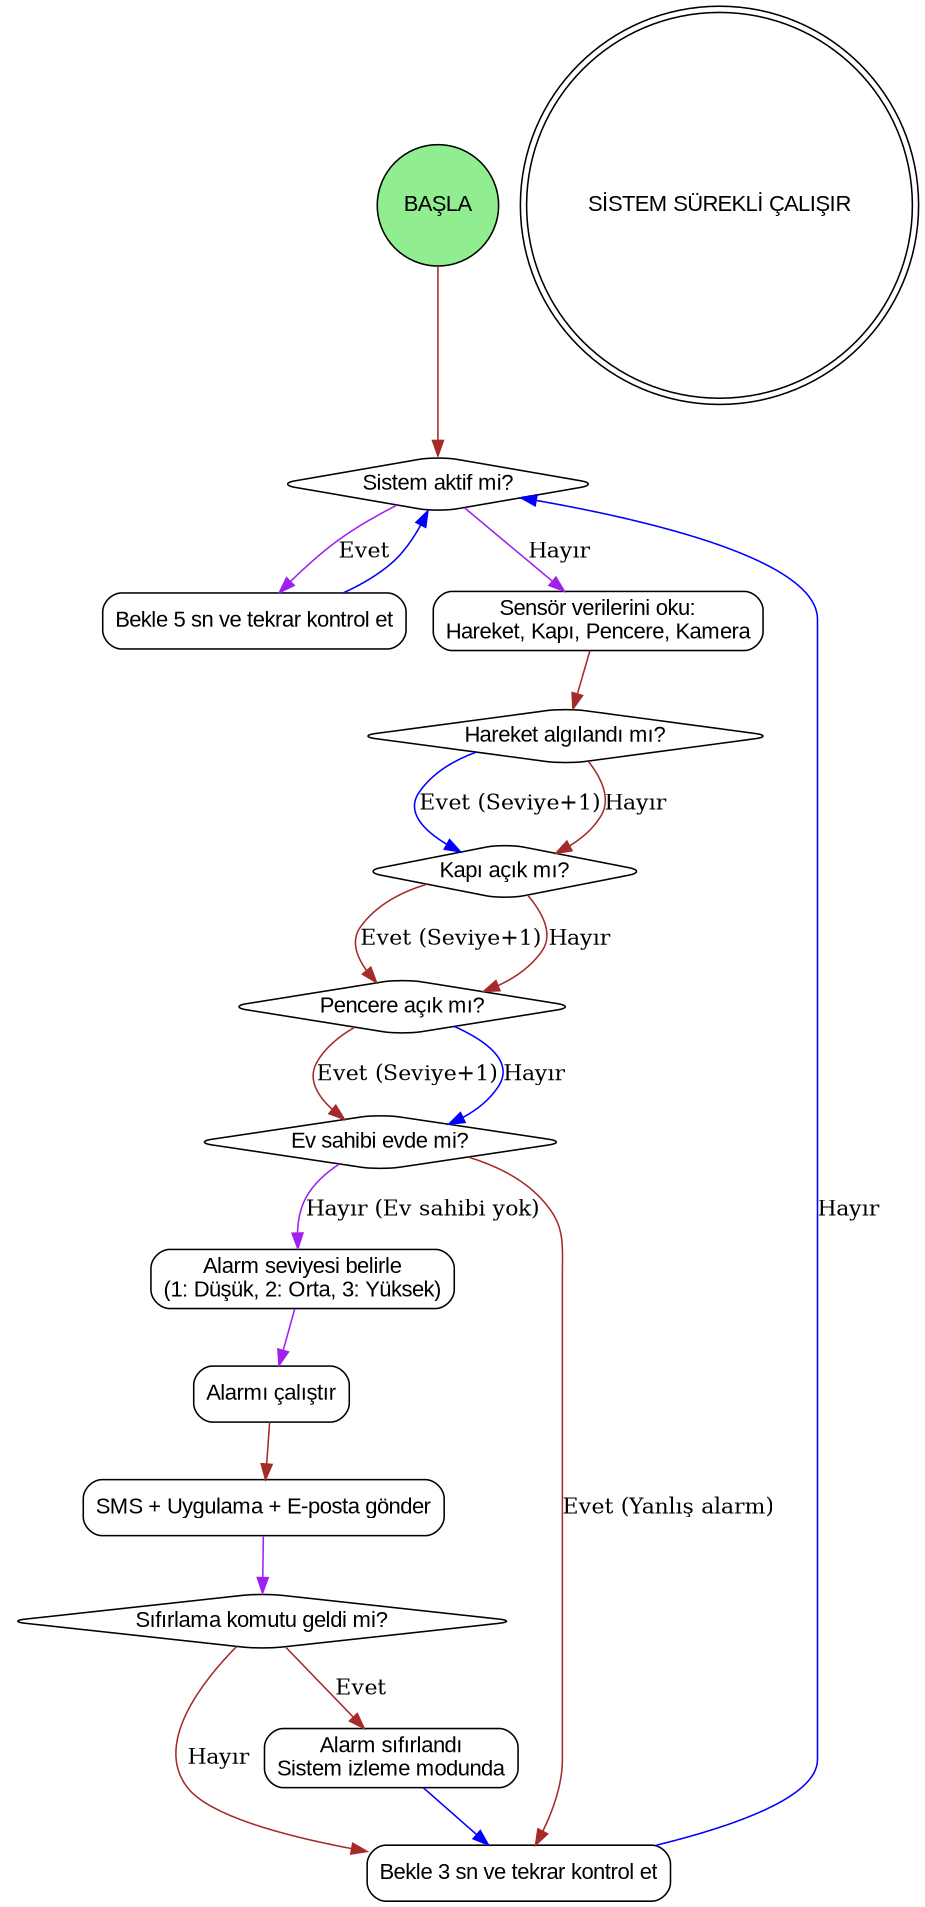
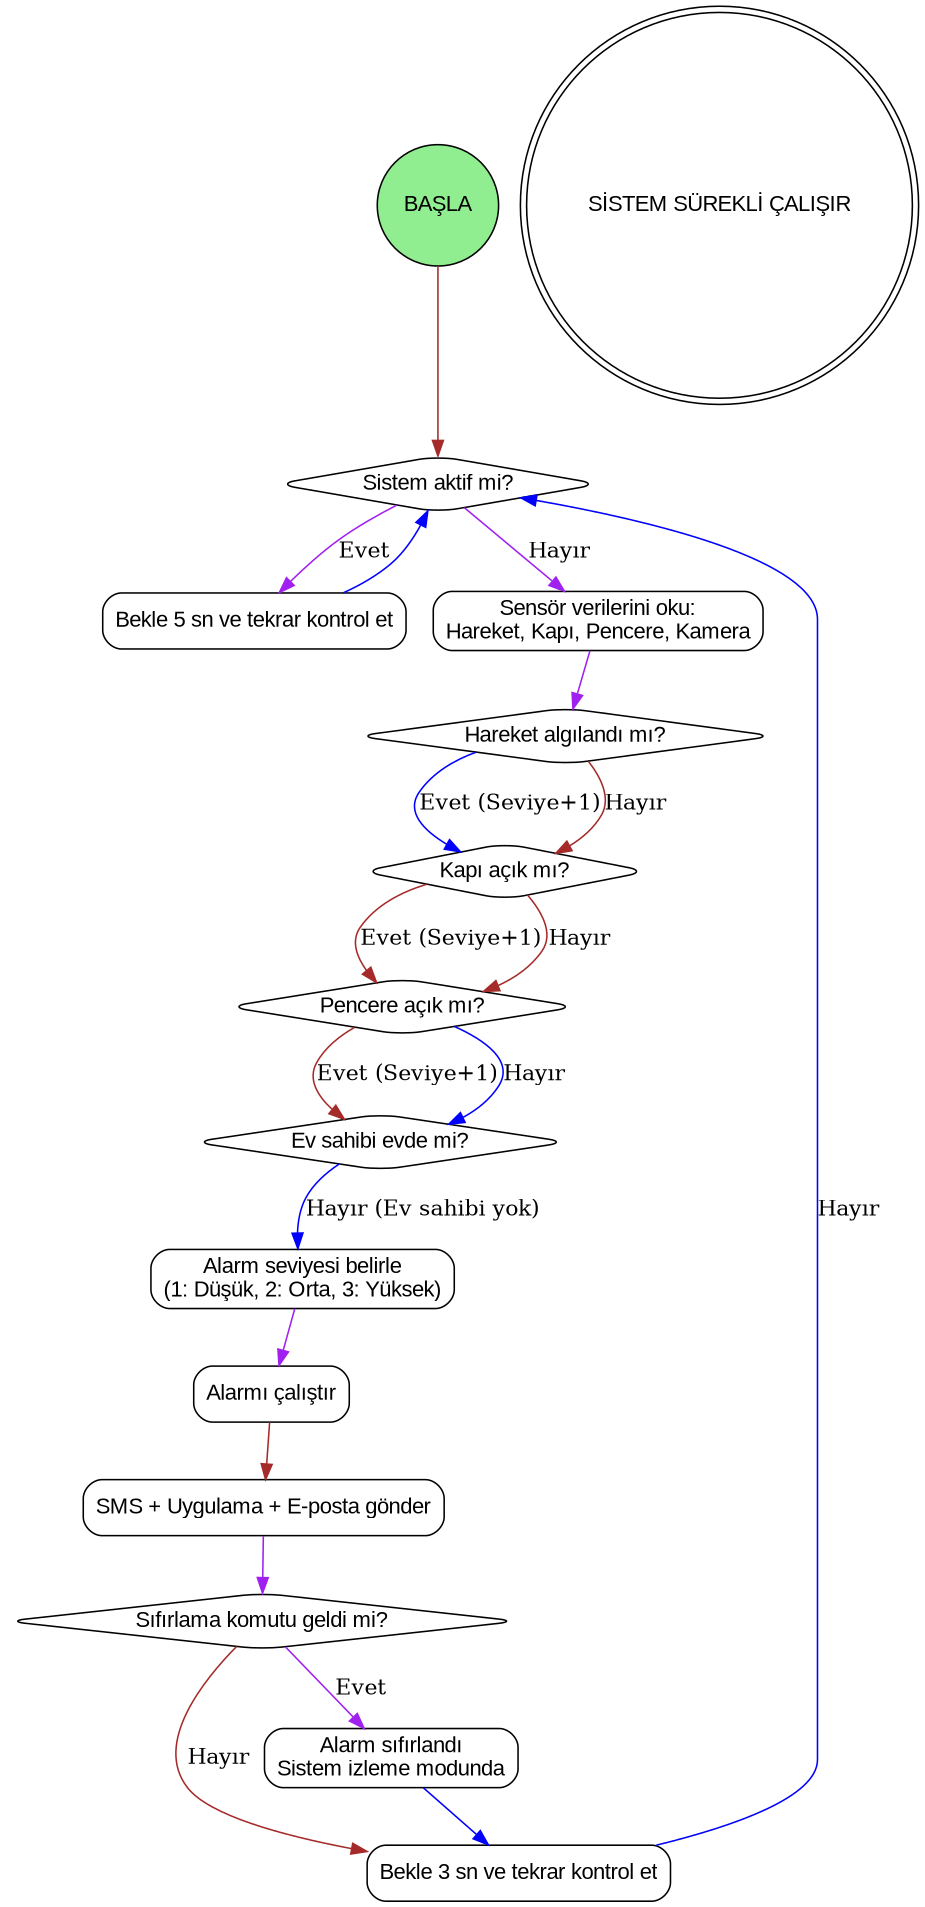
edge "Sensör verilerini oku: Hareket, Kapı, Pencere, Kamera" -> "Hareket algılandı mı?": color brown -> purple
edge "Ev sahibi evde mi?" -> "Alarm seviyesi belirle (1: Düşük, 2: Orta, 3: Yüksek)": color purple -> blue
edge "Ev sahibi evde mi?" -> "Bekle 3 sn ve tekrar kontrol et": removed, label "Evet (Yanlış alarm)"
edge "Sıfırlama komutu geldi mi?" -> "Alarm sıfırlandı Sistem izleme modunda": color brown -> purple
